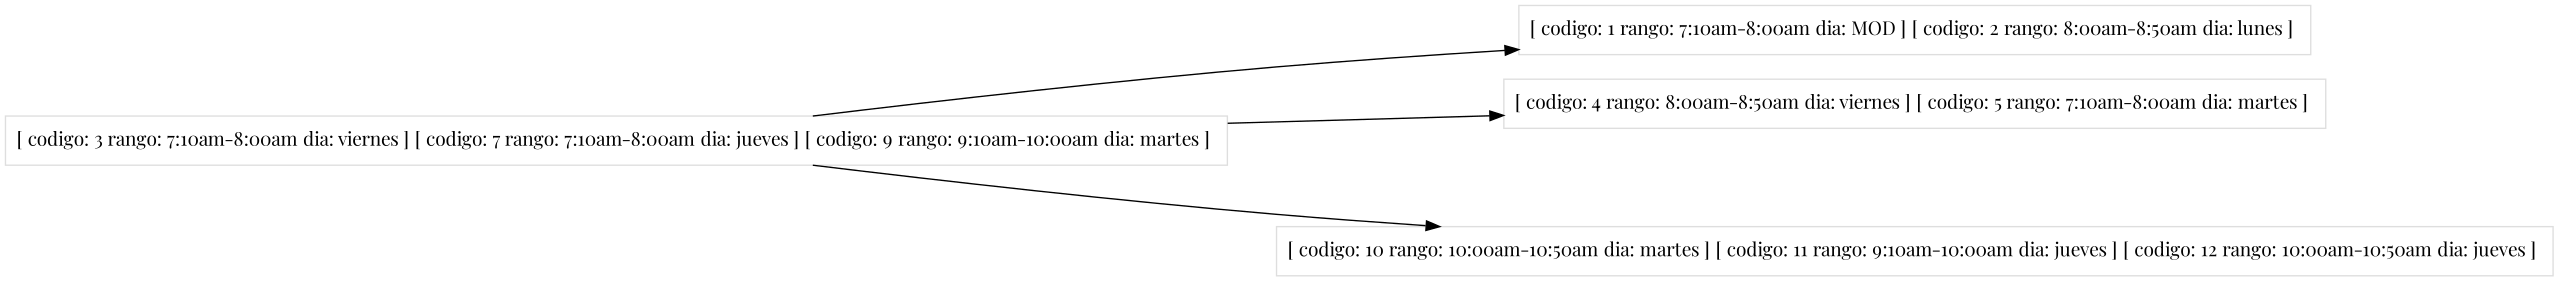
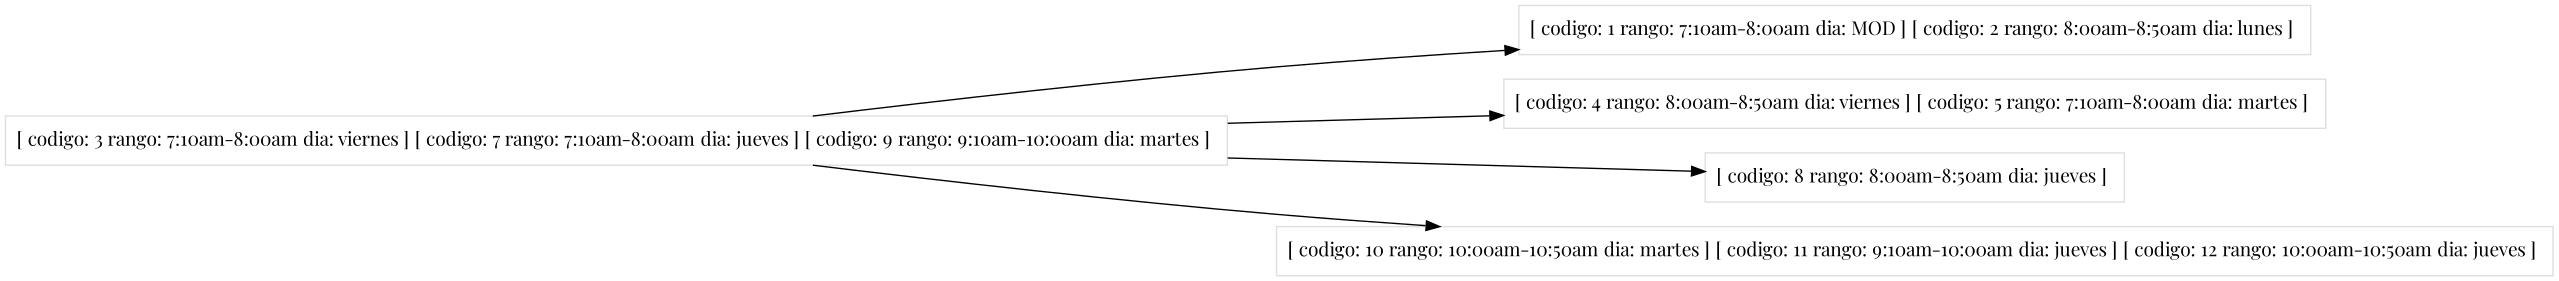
node "[ codigo: 8 rango: 8:00am-8:50am dia: jueves ]": added
